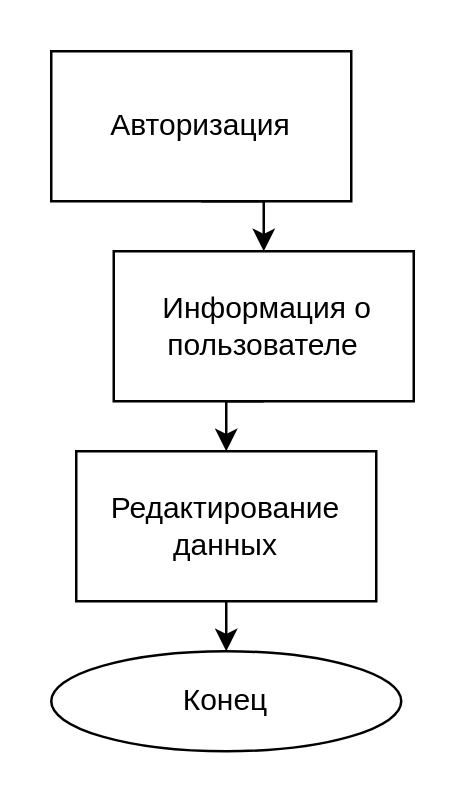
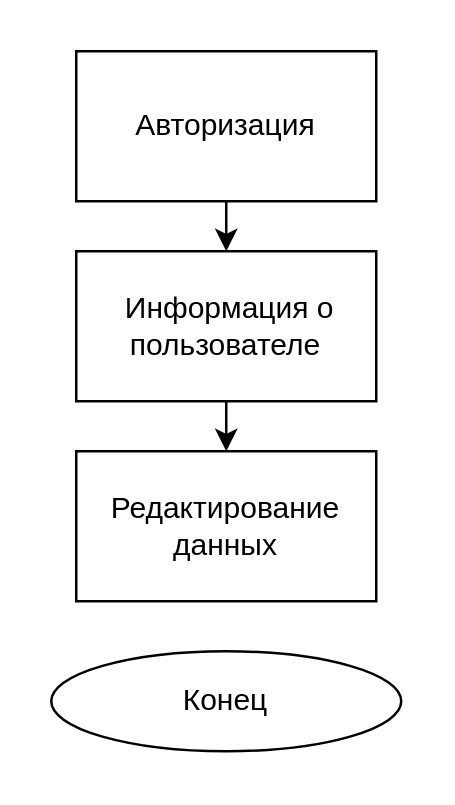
node "Авторизация": moved (201, 126) -> (226, 126)
node "Информация о пользователе": moved (264, 326) -> (226, 326)
edge "Редактирование данных" -> "Конец": removed
